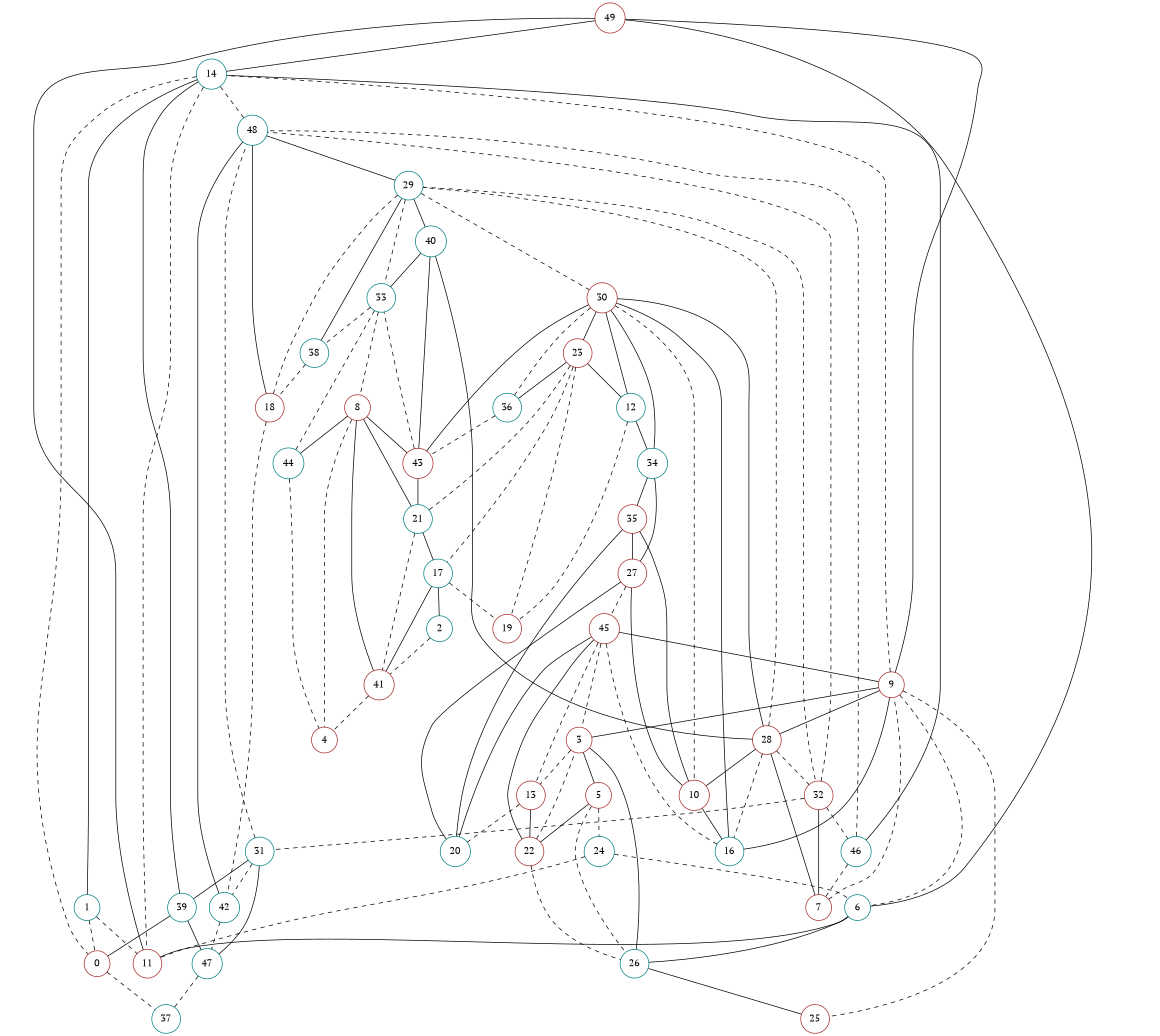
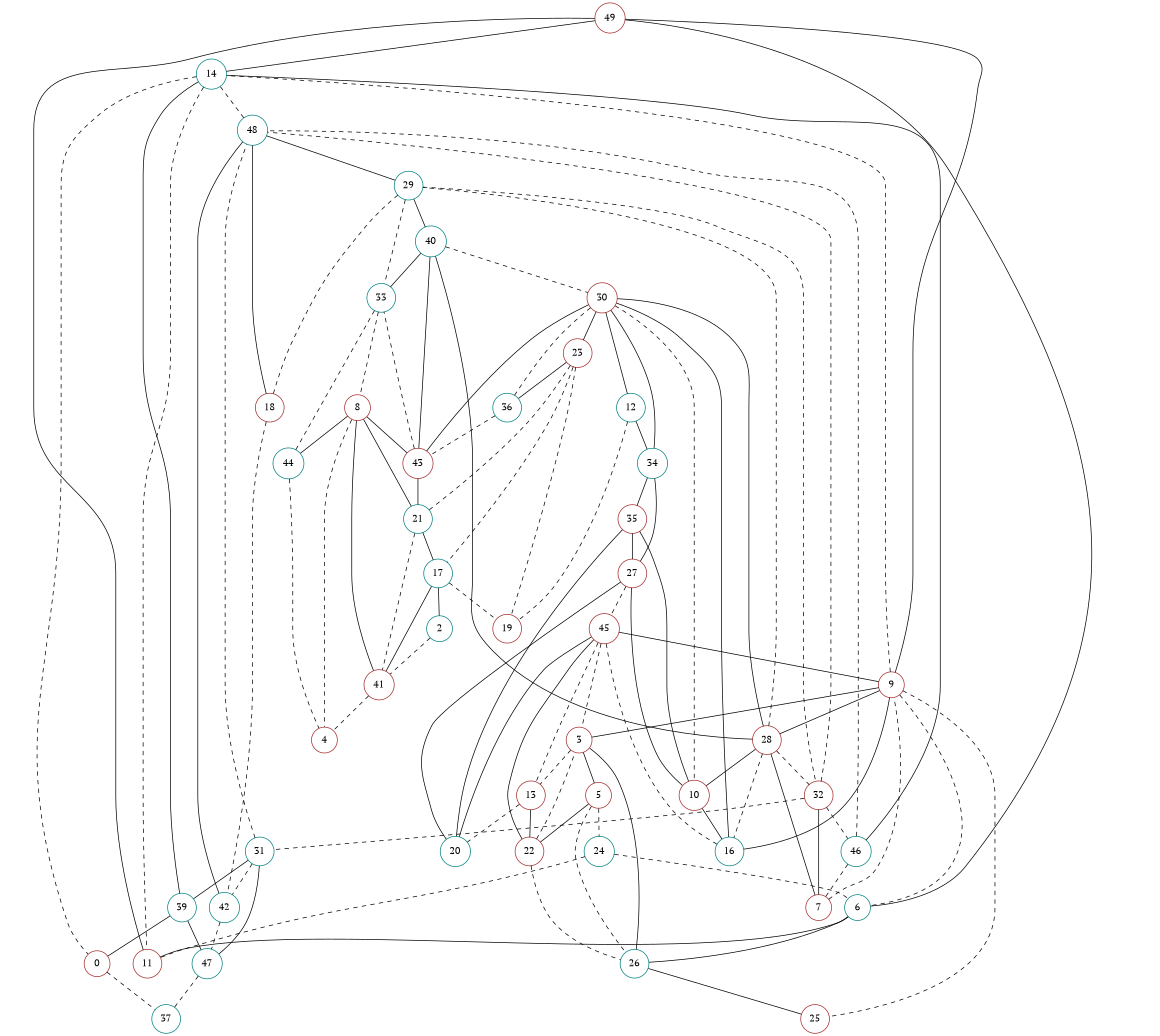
edge "29" -- "30": now "40" -- "30"
node "38": removed
edge "23" -- "12": removed
node "1": removed
